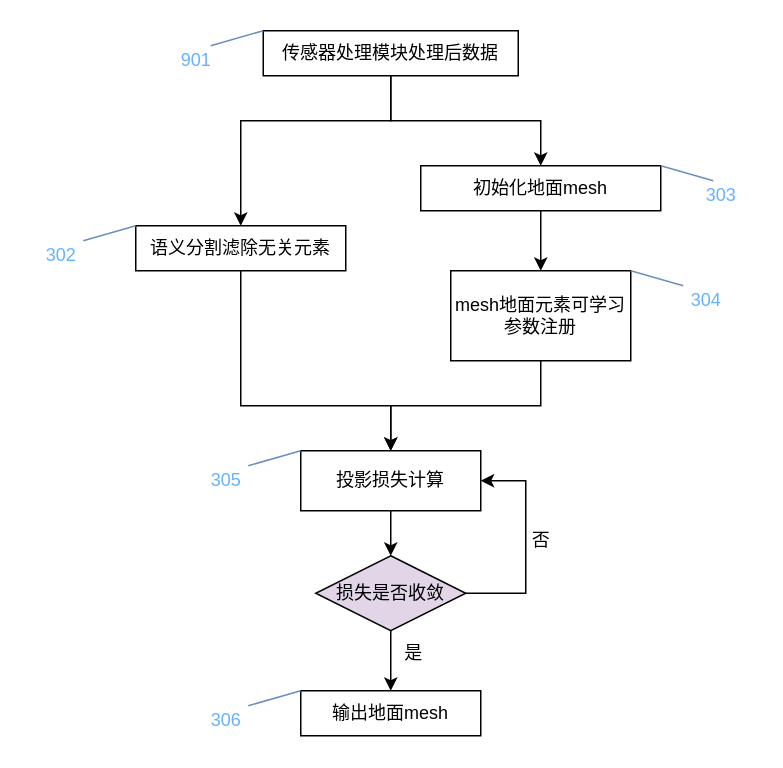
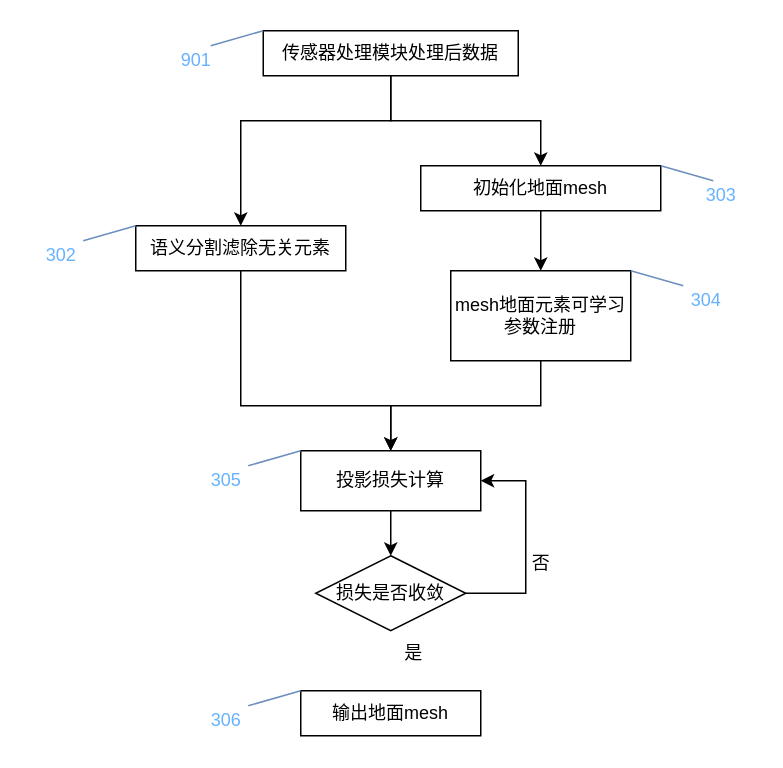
node "否": moved (541, 541) -> (541, 563)
node "损失是否收敛": fillcolor #e1d5e7 -> #ffffff
edge "损失是否收敛" -> "输出地面mesh": removed
